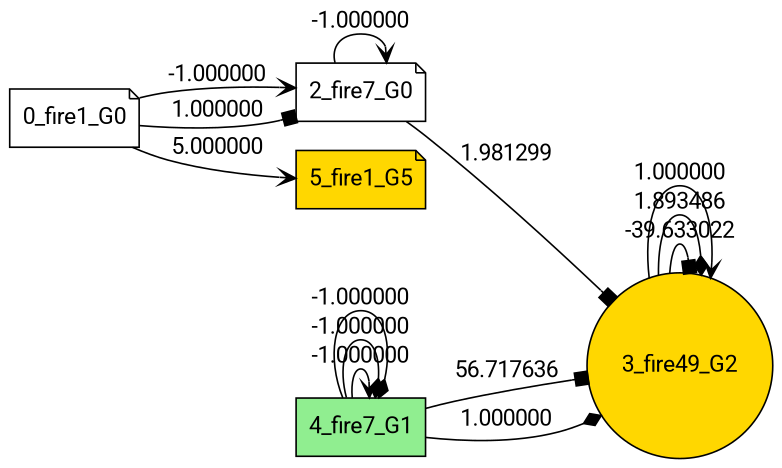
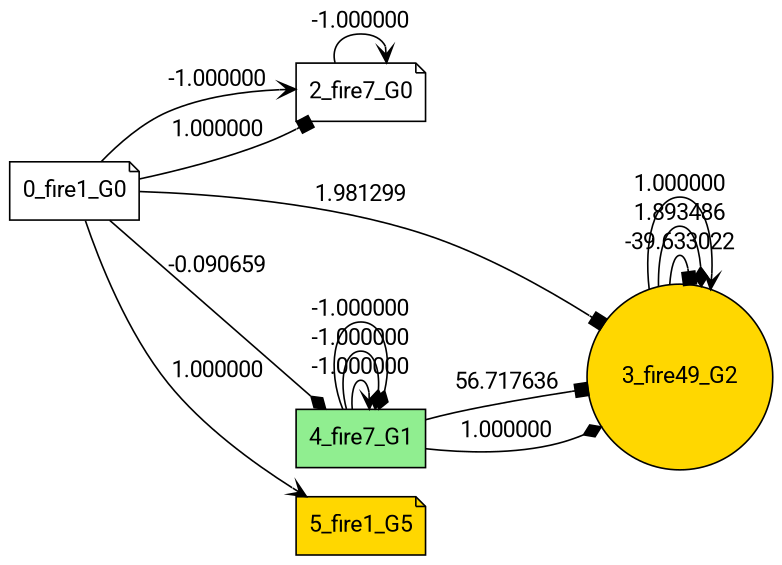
edge "0_fire1_G0" -> "5_fire1_G5": label "5.000000" -> "1.000000"
edge "2_fire7_G0" -> "3_fire49_G2": now "0_fire1_G0" -> "3_fire49_G2"
edge "0_fire1_G0" -> "4_fire7_G1": added, label "-0.090659"
